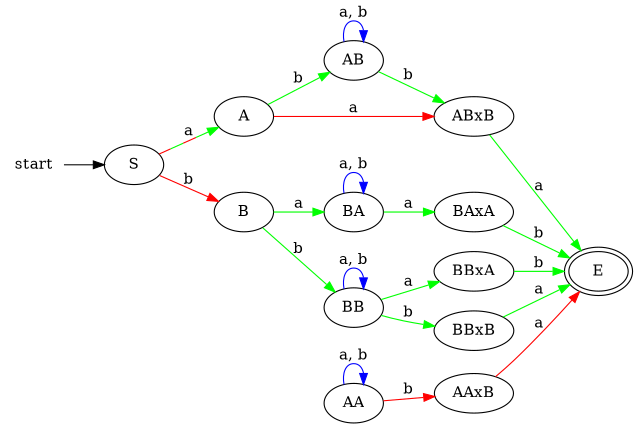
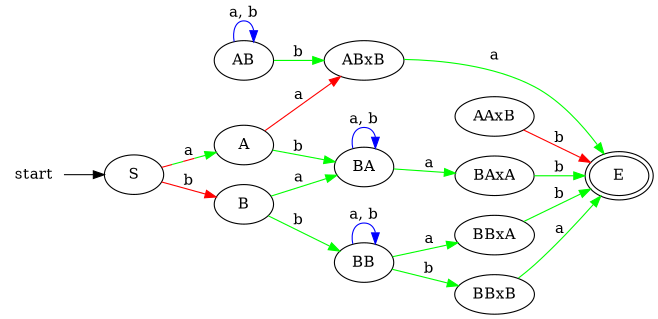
edge "A" -> "AB": now "A" -> "BA"
edge "AAxB" -> "E": label "a" -> "b"
node "AA": removed
